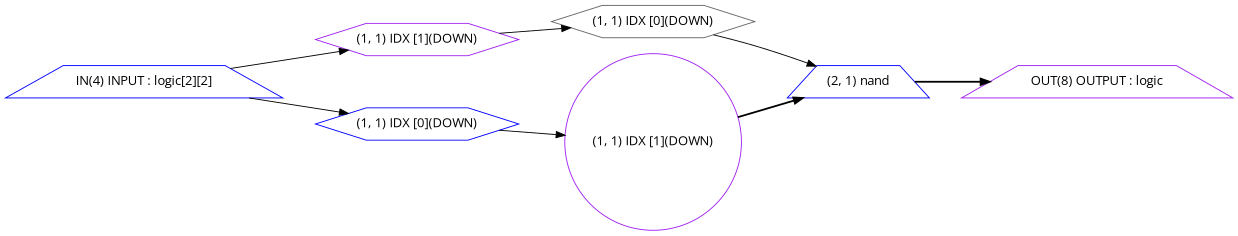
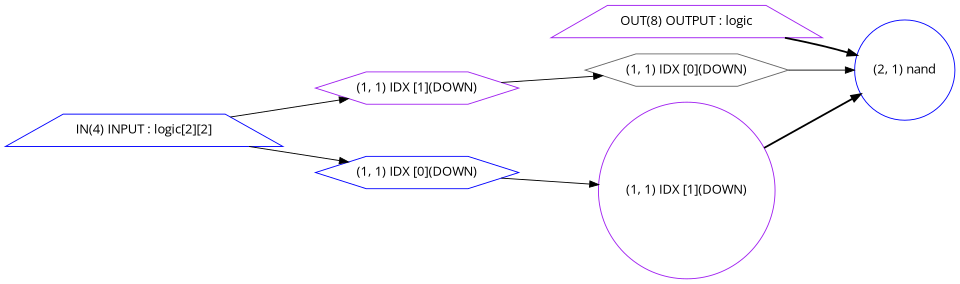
node "(2, 1) nand": shape trapezium -> circle
edge "(2, 1) nand" -> "OUT(8) OUTPUT : logic": reversed
